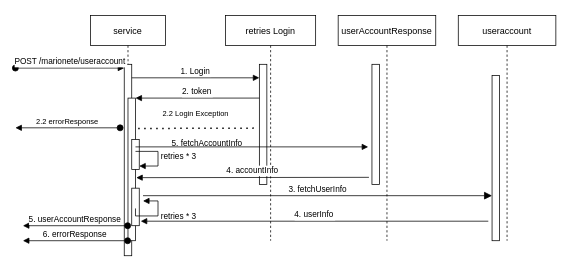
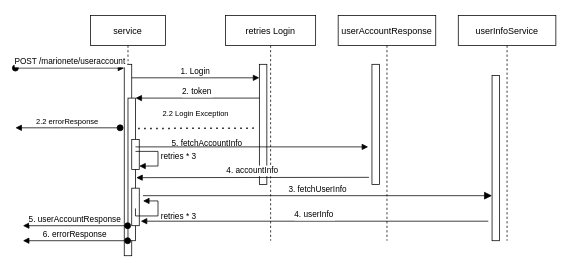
node "useraccount": label "useraccount" -> "userInfoService"
